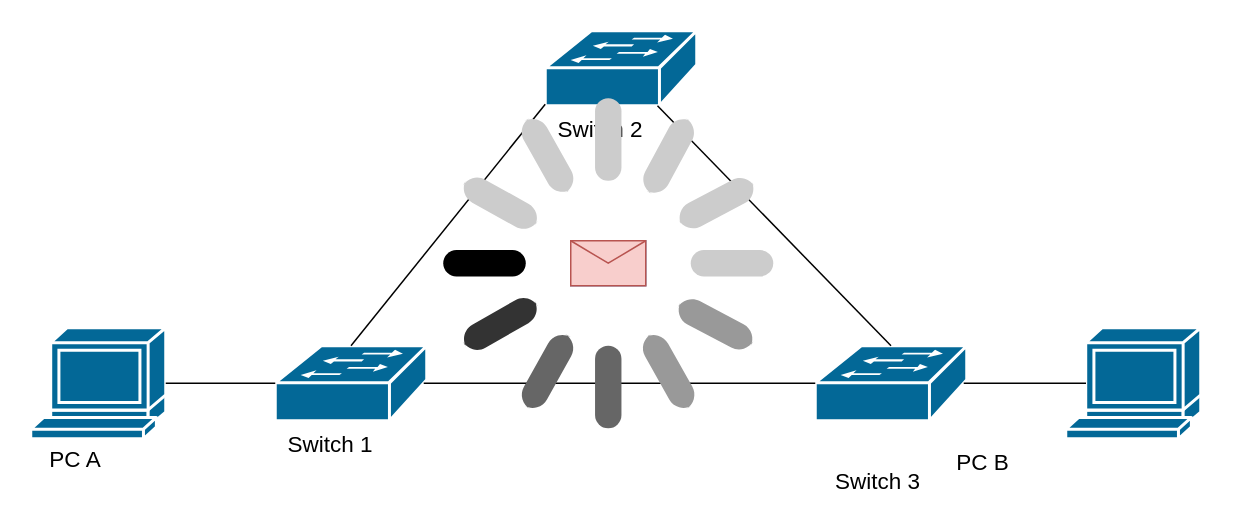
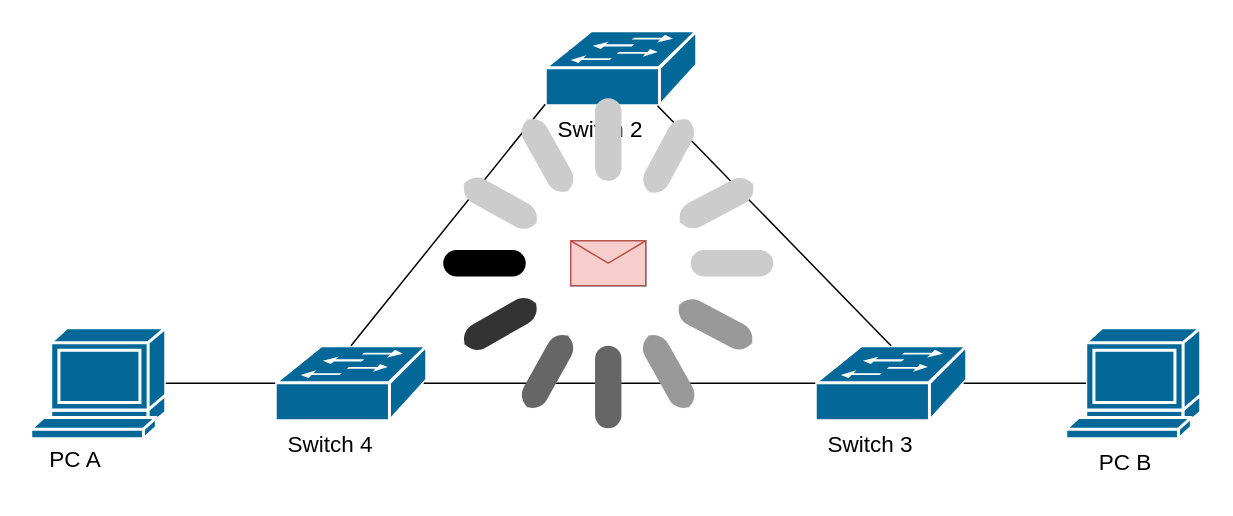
node "Switch 1": label "Switch 1" -> "Switch 4"
node "PC B": moved (983, 461) -> (1126, 461)
node "Switch 3": moved (878, 481) -> (871, 443)
